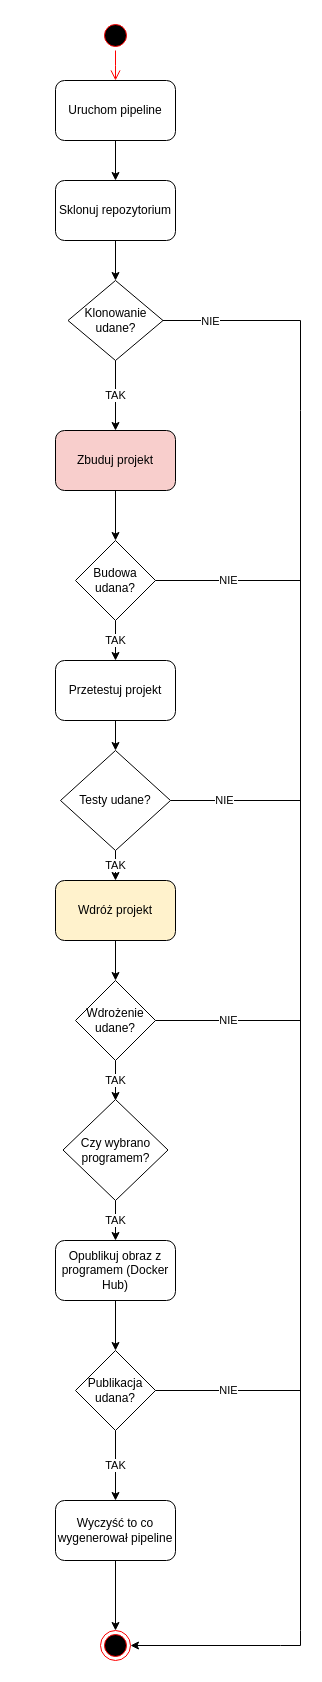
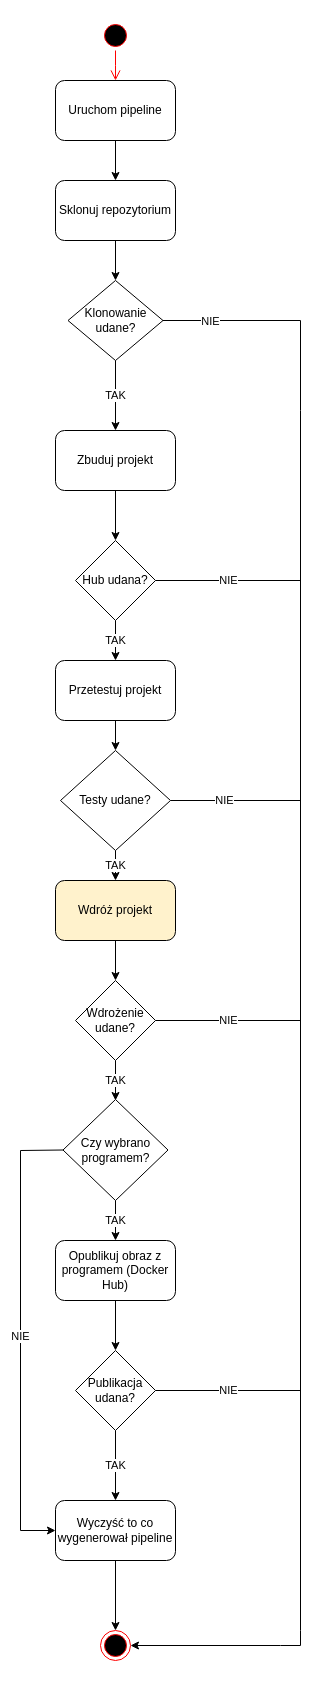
node "Zbuduj projekt": fillcolor #f8cecc -> #ffffff
node "Budowa udana?": label "Budowa udana?" -> "Hub udana?"
edge "Czy wybrano programem?" -> "Wyczyść to co wygenerował pipeline": added, label "NIE"
